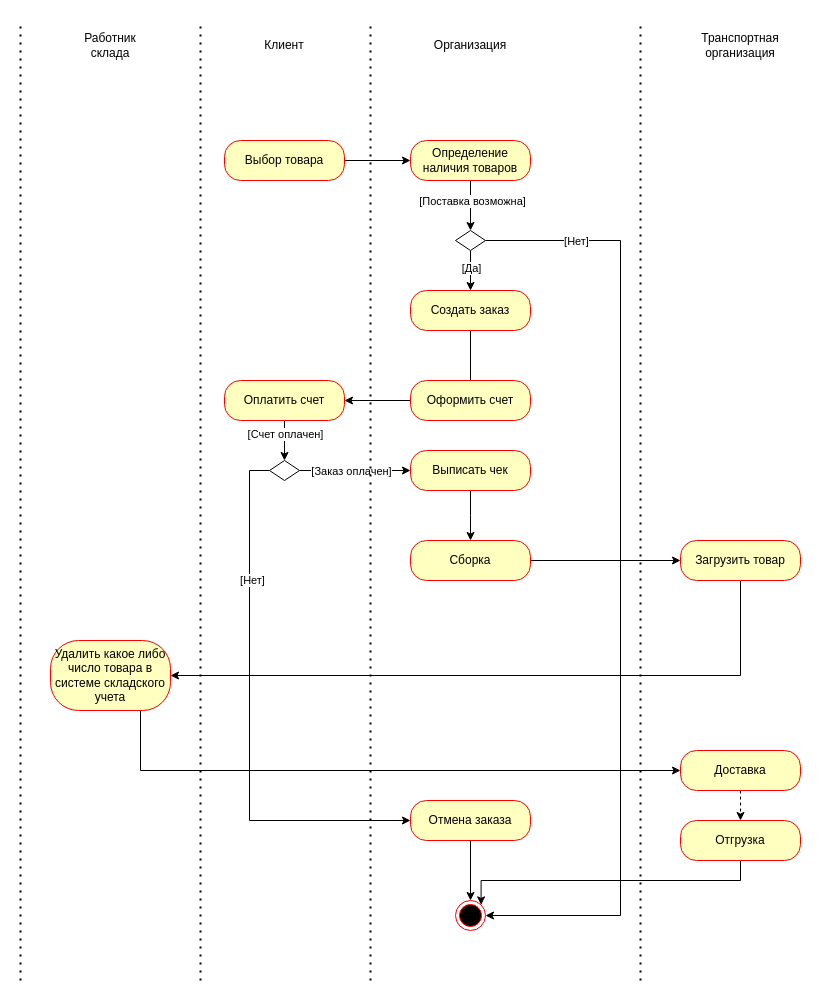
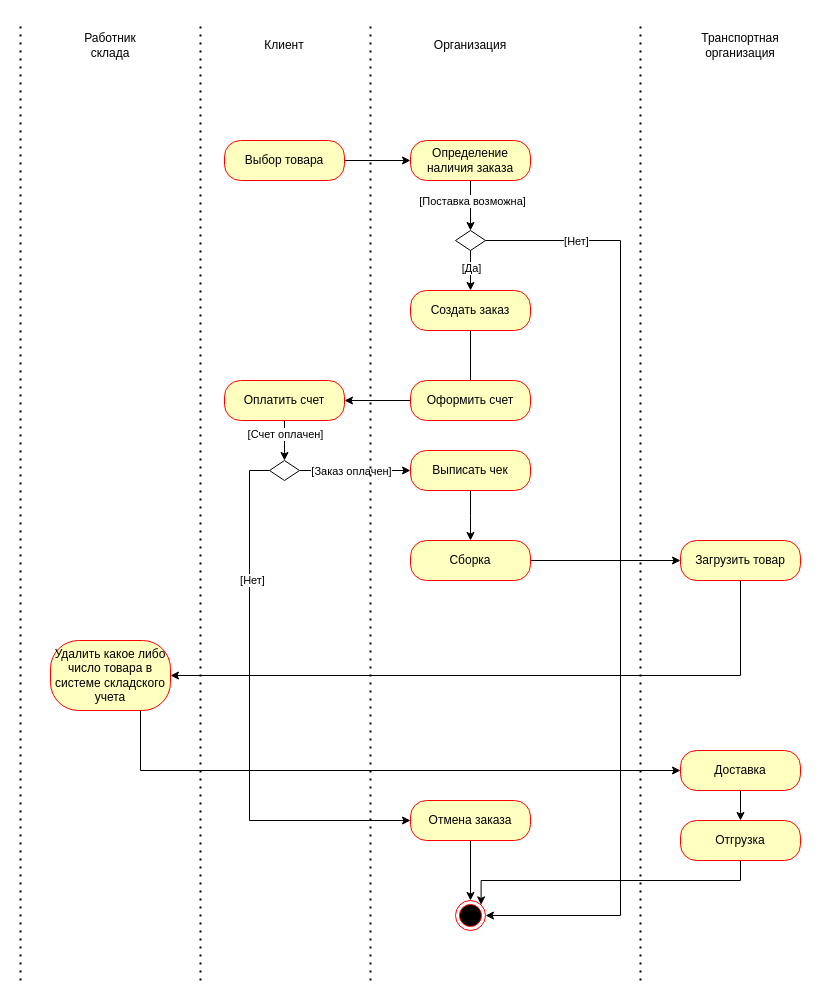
node "Определение наличия товаров": label "Определение наличия товаров" -> "Определение наличия заказа"
edge "Доставка" -> "Отгрузка": style dashed -> solid
